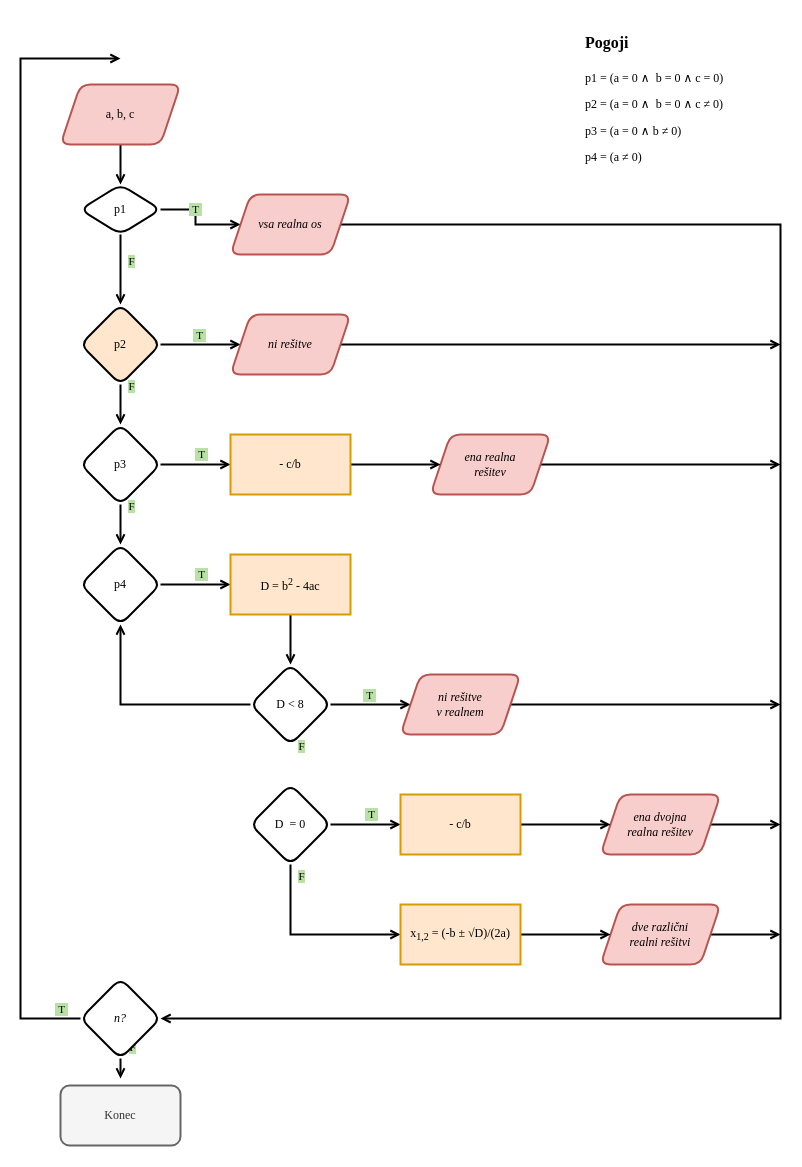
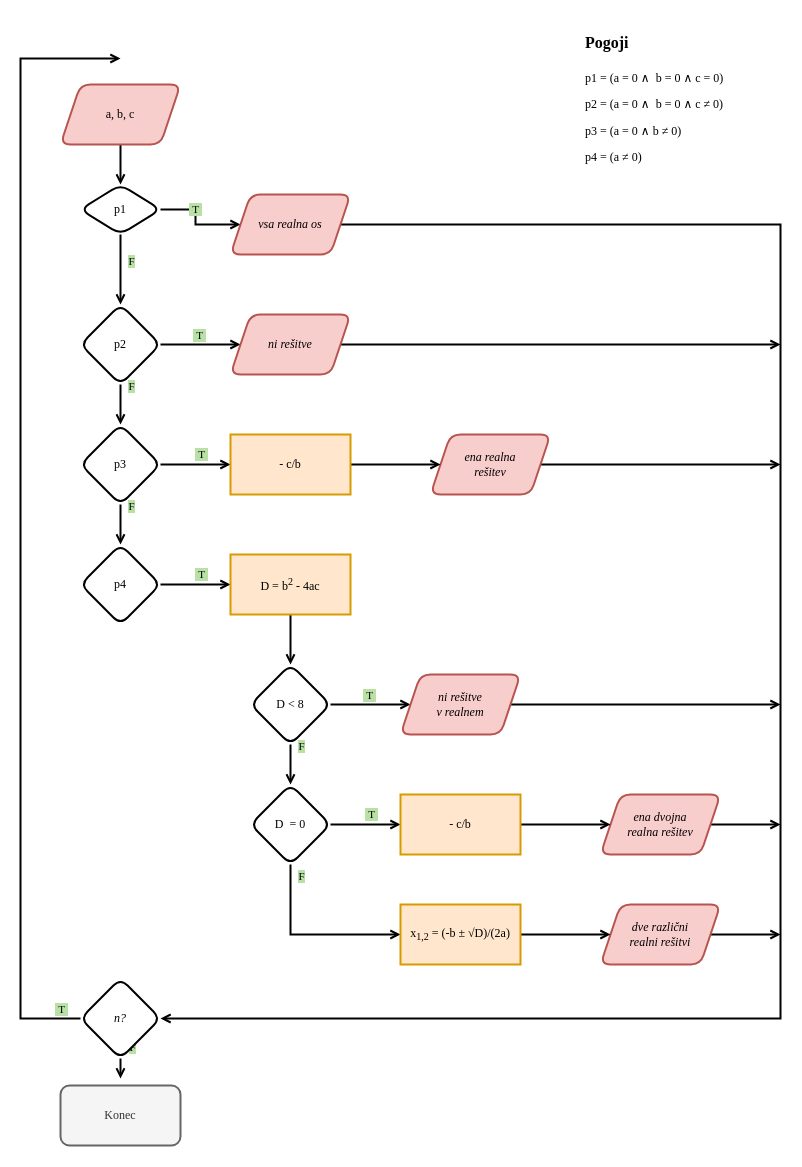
node "p2": fillcolor #ffe6cc -> #ffffff
edge "D < 8" -> "p4": now "D < 8" -> "D = 0"
